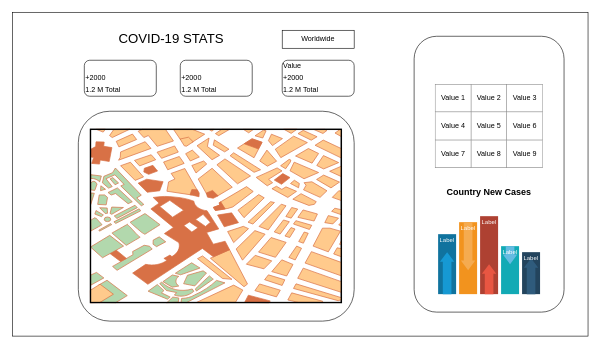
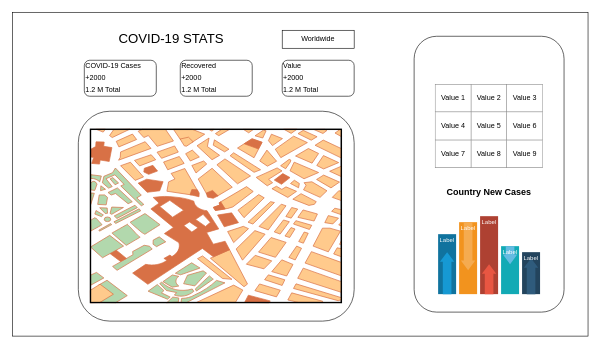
node "COVID-19 Cases": added
node "Recovered": added
